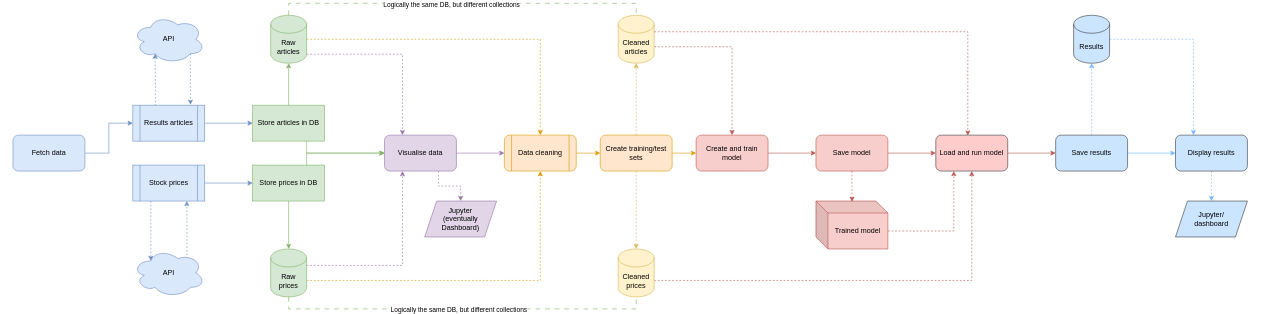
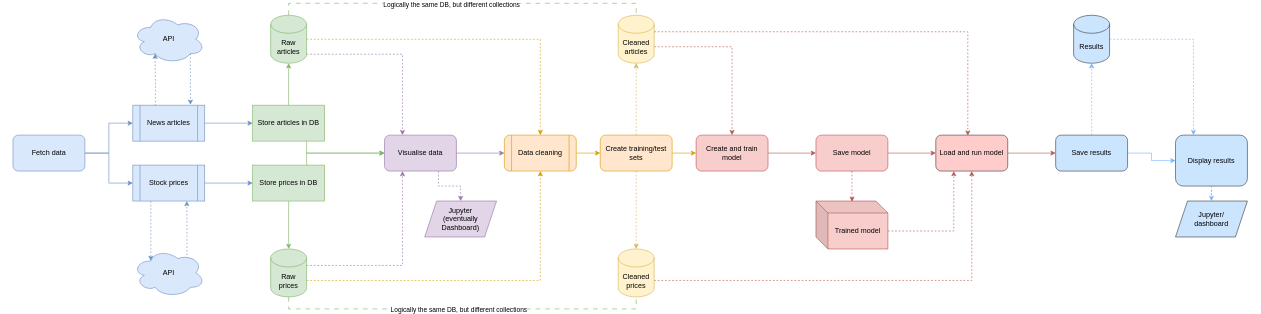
node "Results articles": label "Results articles" -> "News articles"
node "Display results": size 72x36 -> 72x51
edge "Fetch data" -> "Stock prices": added
